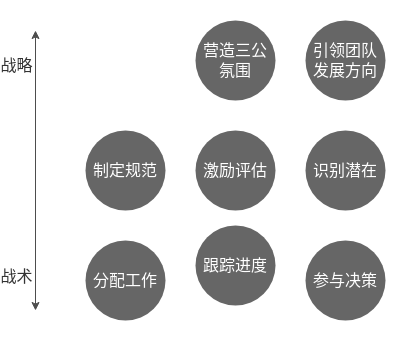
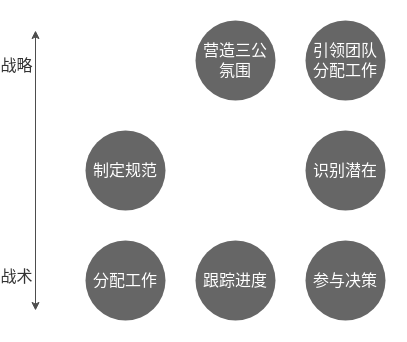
node "引领团队 发展方向": label "引领团队 发展方向" -> "引领团队 分配工作"
node "激励评估": removed
node "跟踪进度": moved (236, 266) -> (236, 281)
